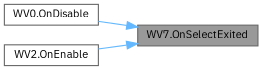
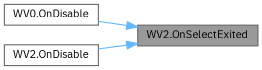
node "WV7.OnSelectExited": label "WV7.OnSelectExited" -> "WV2.OnSelectExited"
node "WV2.OnEnable": label "WV2.OnEnable" -> "WV2.OnDisable"
